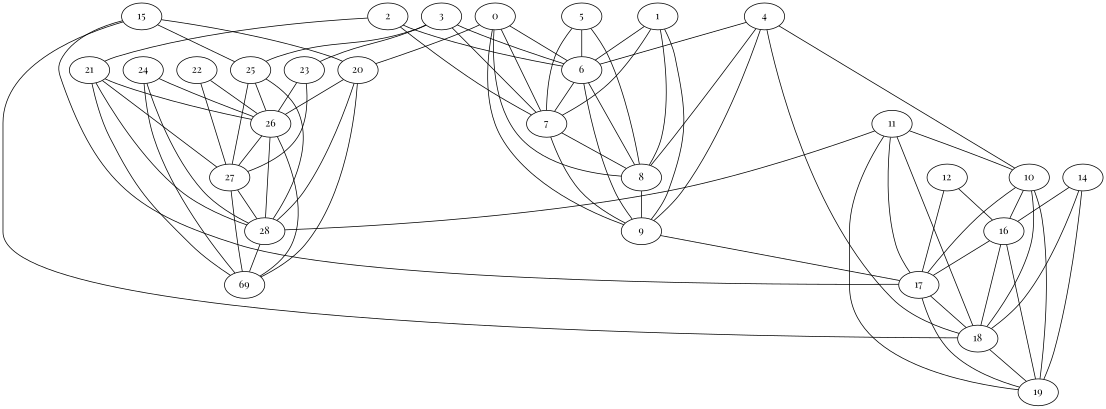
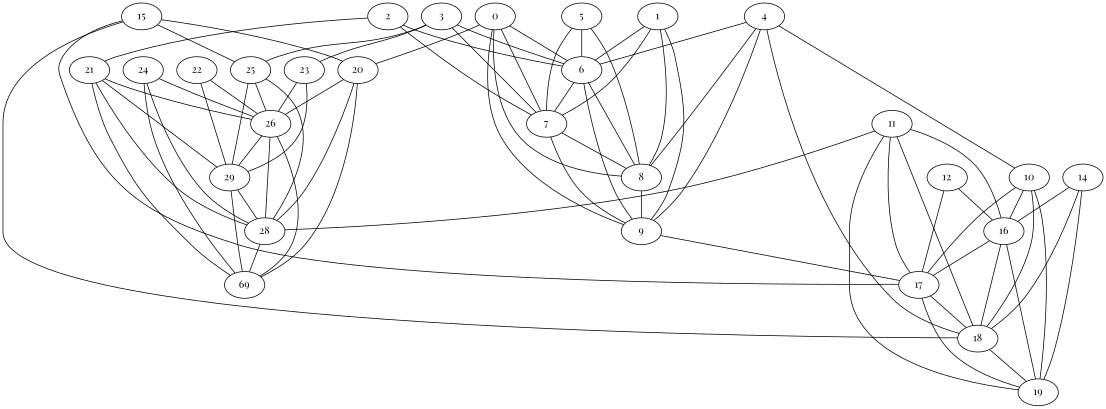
edge "11" -- "10": now "11" -- "16"
node "27": label "27" -> "29"
